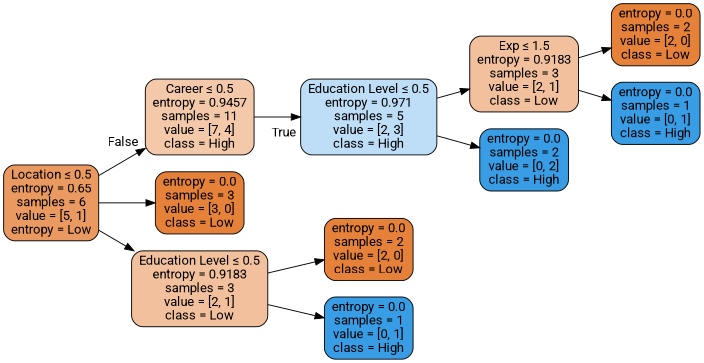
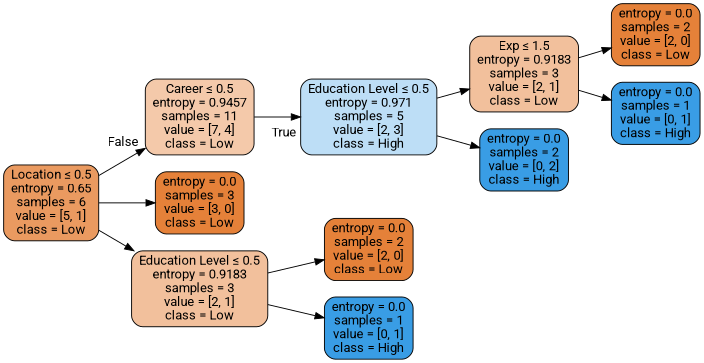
node "Career ≤ 0.5": text "class = High" -> "class = Low"
node "Location ≤ 0.5": text "entropy = Low" -> "class = Low"
